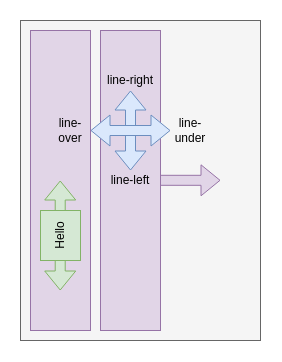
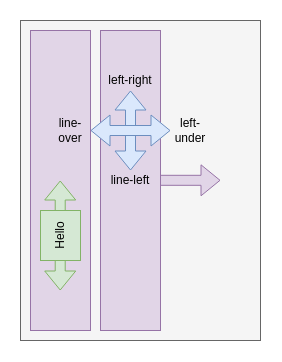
node "line-right": label "line-right" -> "left-right"
node "line-under": label "line-under" -> "left-under"
